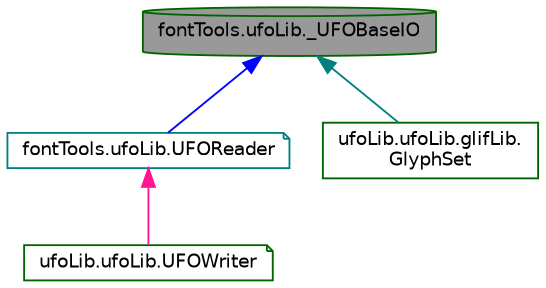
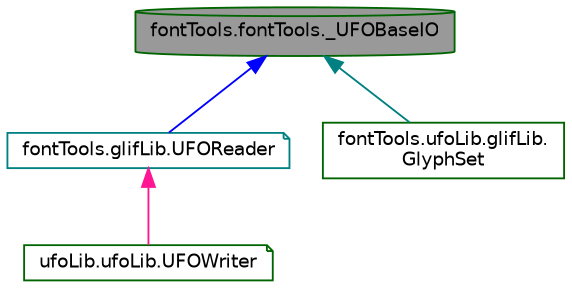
node "fontTools.ufoLib._UFOBaseIO": label "fontTools.ufoLib._UFOBaseIO" -> "fontTools.fontTools._UFOBaseIO"
node "fontTools.ufoLib.UFOReader": label "fontTools.ufoLib.UFOReader" -> "fontTools.glifLib.UFOReader"
node "ufoLib.ufoLib.glifLib. GlyphSet": label "ufoLib.ufoLib.glifLib. GlyphSet" -> "fontTools.ufoLib.glifLib. GlyphSet"
